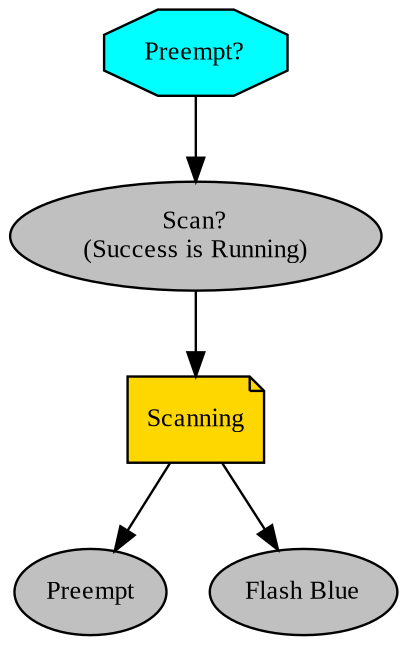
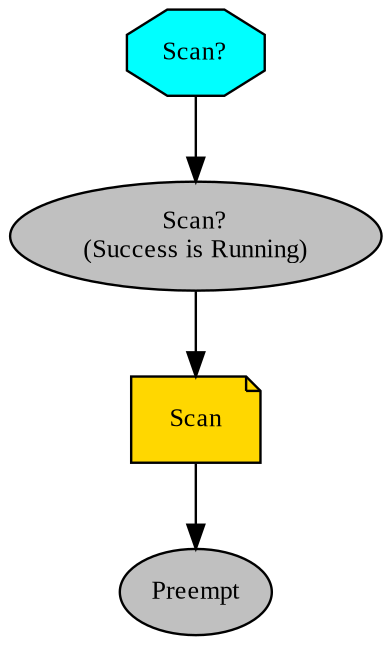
node "Preempt?": label "Preempt?" -> "Scan?"
node "Scanning": label "Scanning" -> "Scan"
node "Flash Blue": removed
